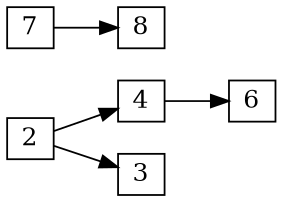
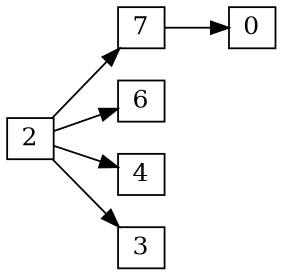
node "8": label "8" -> "0"
edge "2" -> "7": added
edge "4" -> "6": now "2" -> "6"
